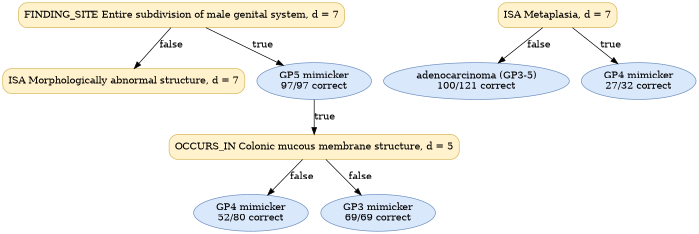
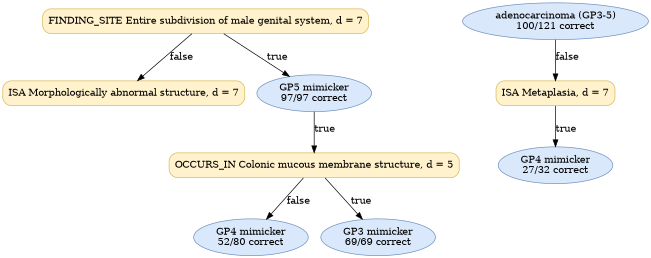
edge "ISA Metaplasia, d = 7" -> "adenocarcinoma (GP3-5)": reversed
edge "OCCURS_IN Colonic mucous membrane structure, d = 5" -> "GP3 mimicker": label "false" -> "true"
